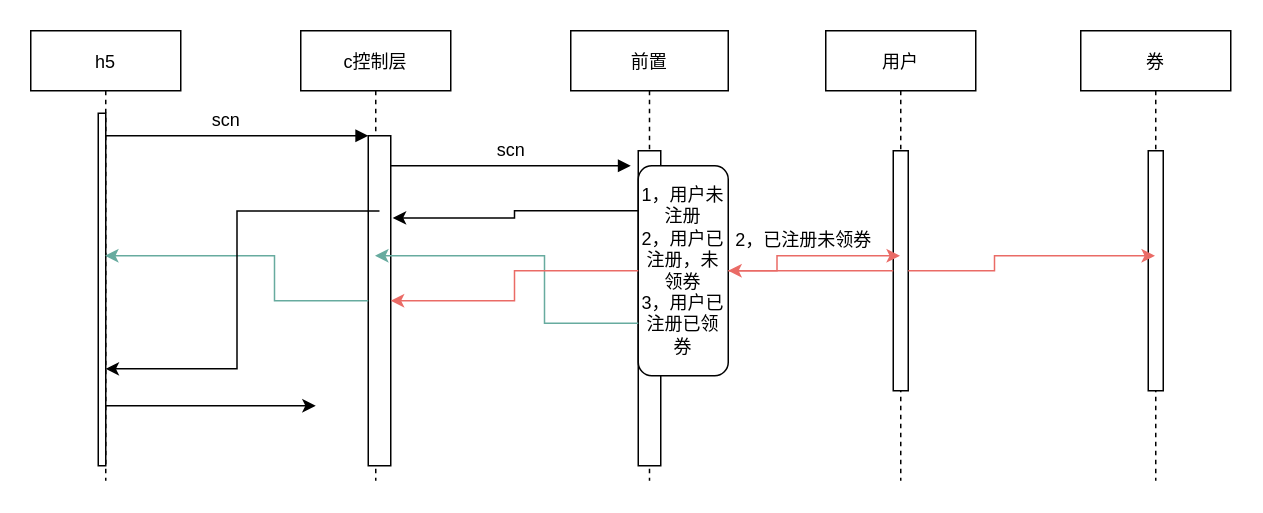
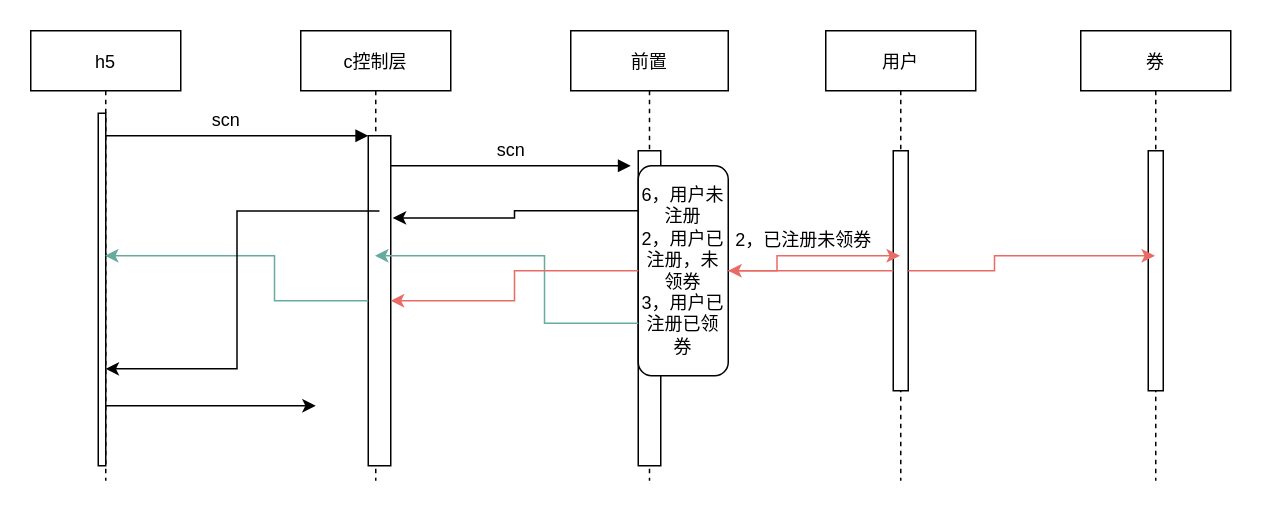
node "1，用户未注册 2，用户已注册，未领券 3，用户已注册已领券": label "1，用户未注册 2，用户已注册，未领券 3，用户已注册已领券" -> "6，用户未注册 2，用户已注册，未领券 3，用户已注册已领券"
